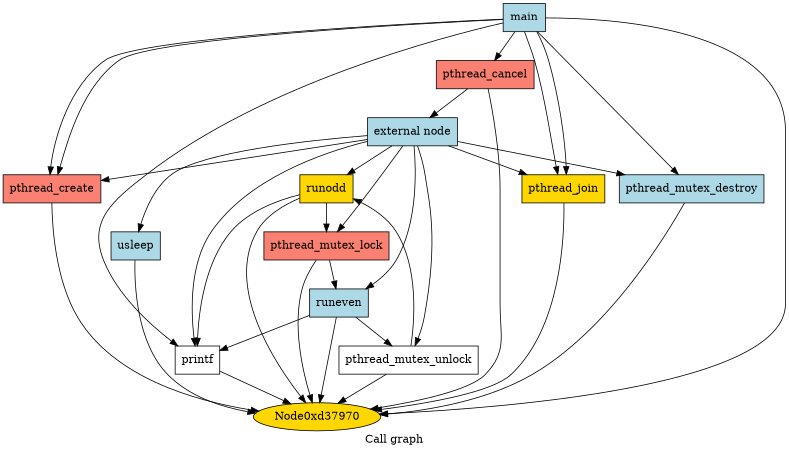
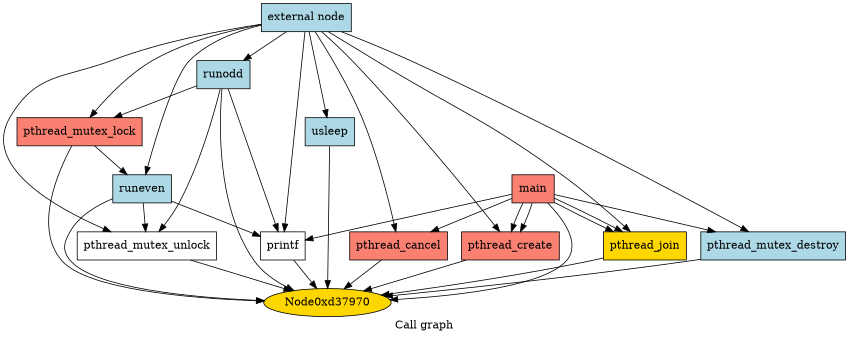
node "main": fillcolor lightblue -> salmon
edge "pthread_cancel" -> "external node": reversed
node "runodd": fillcolor gold -> lightblue
edge "pthread_mutex_unlock" -> "runodd": reversed
